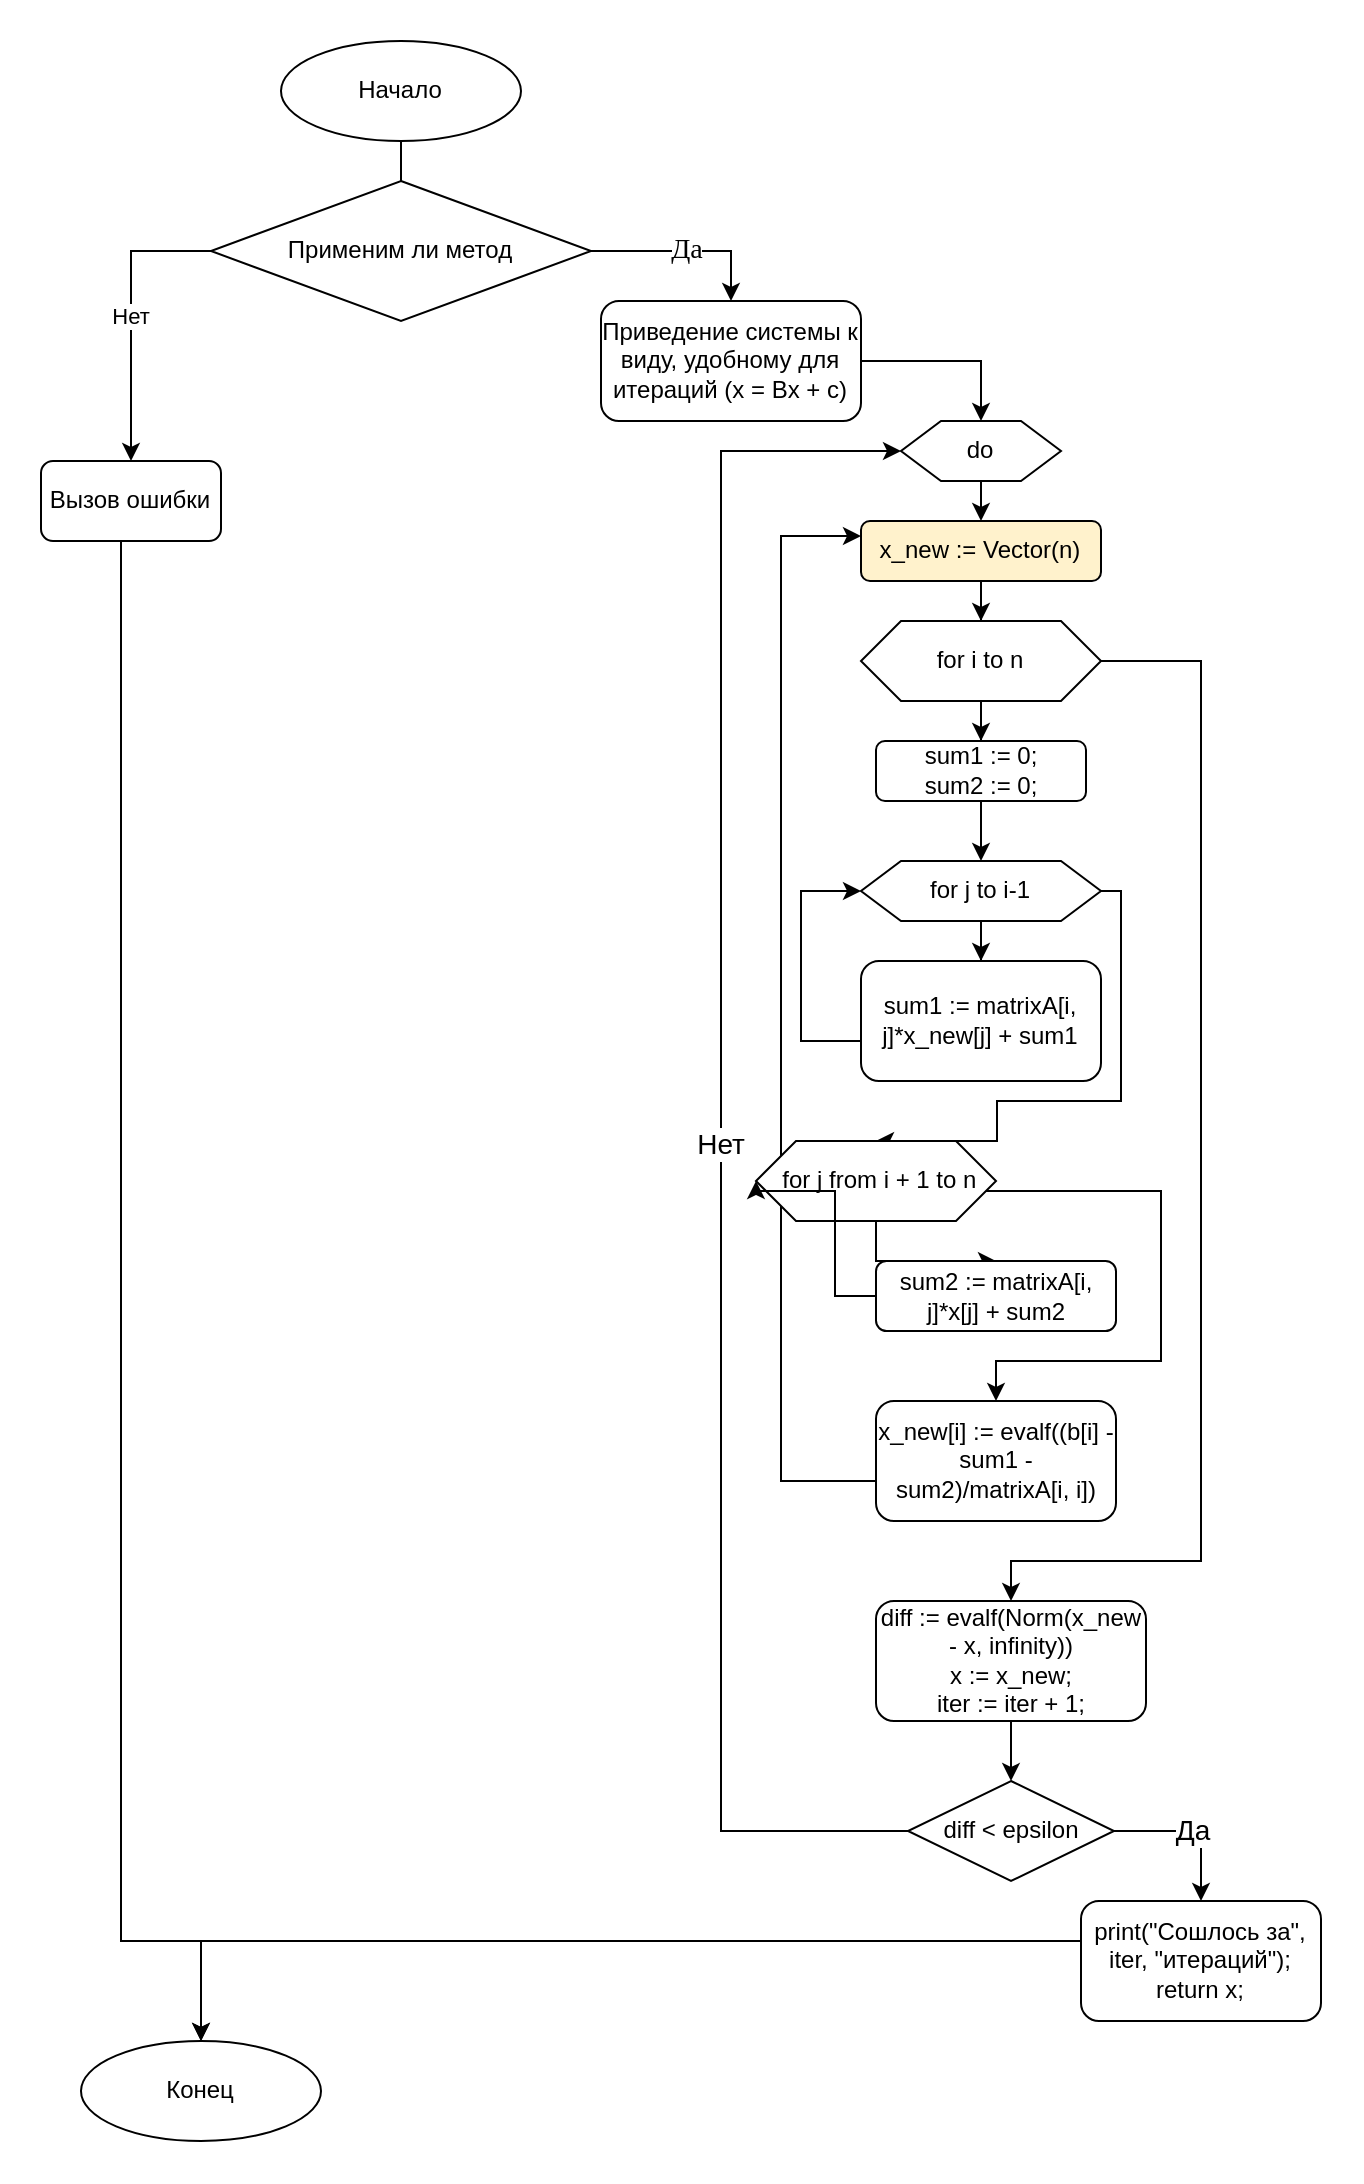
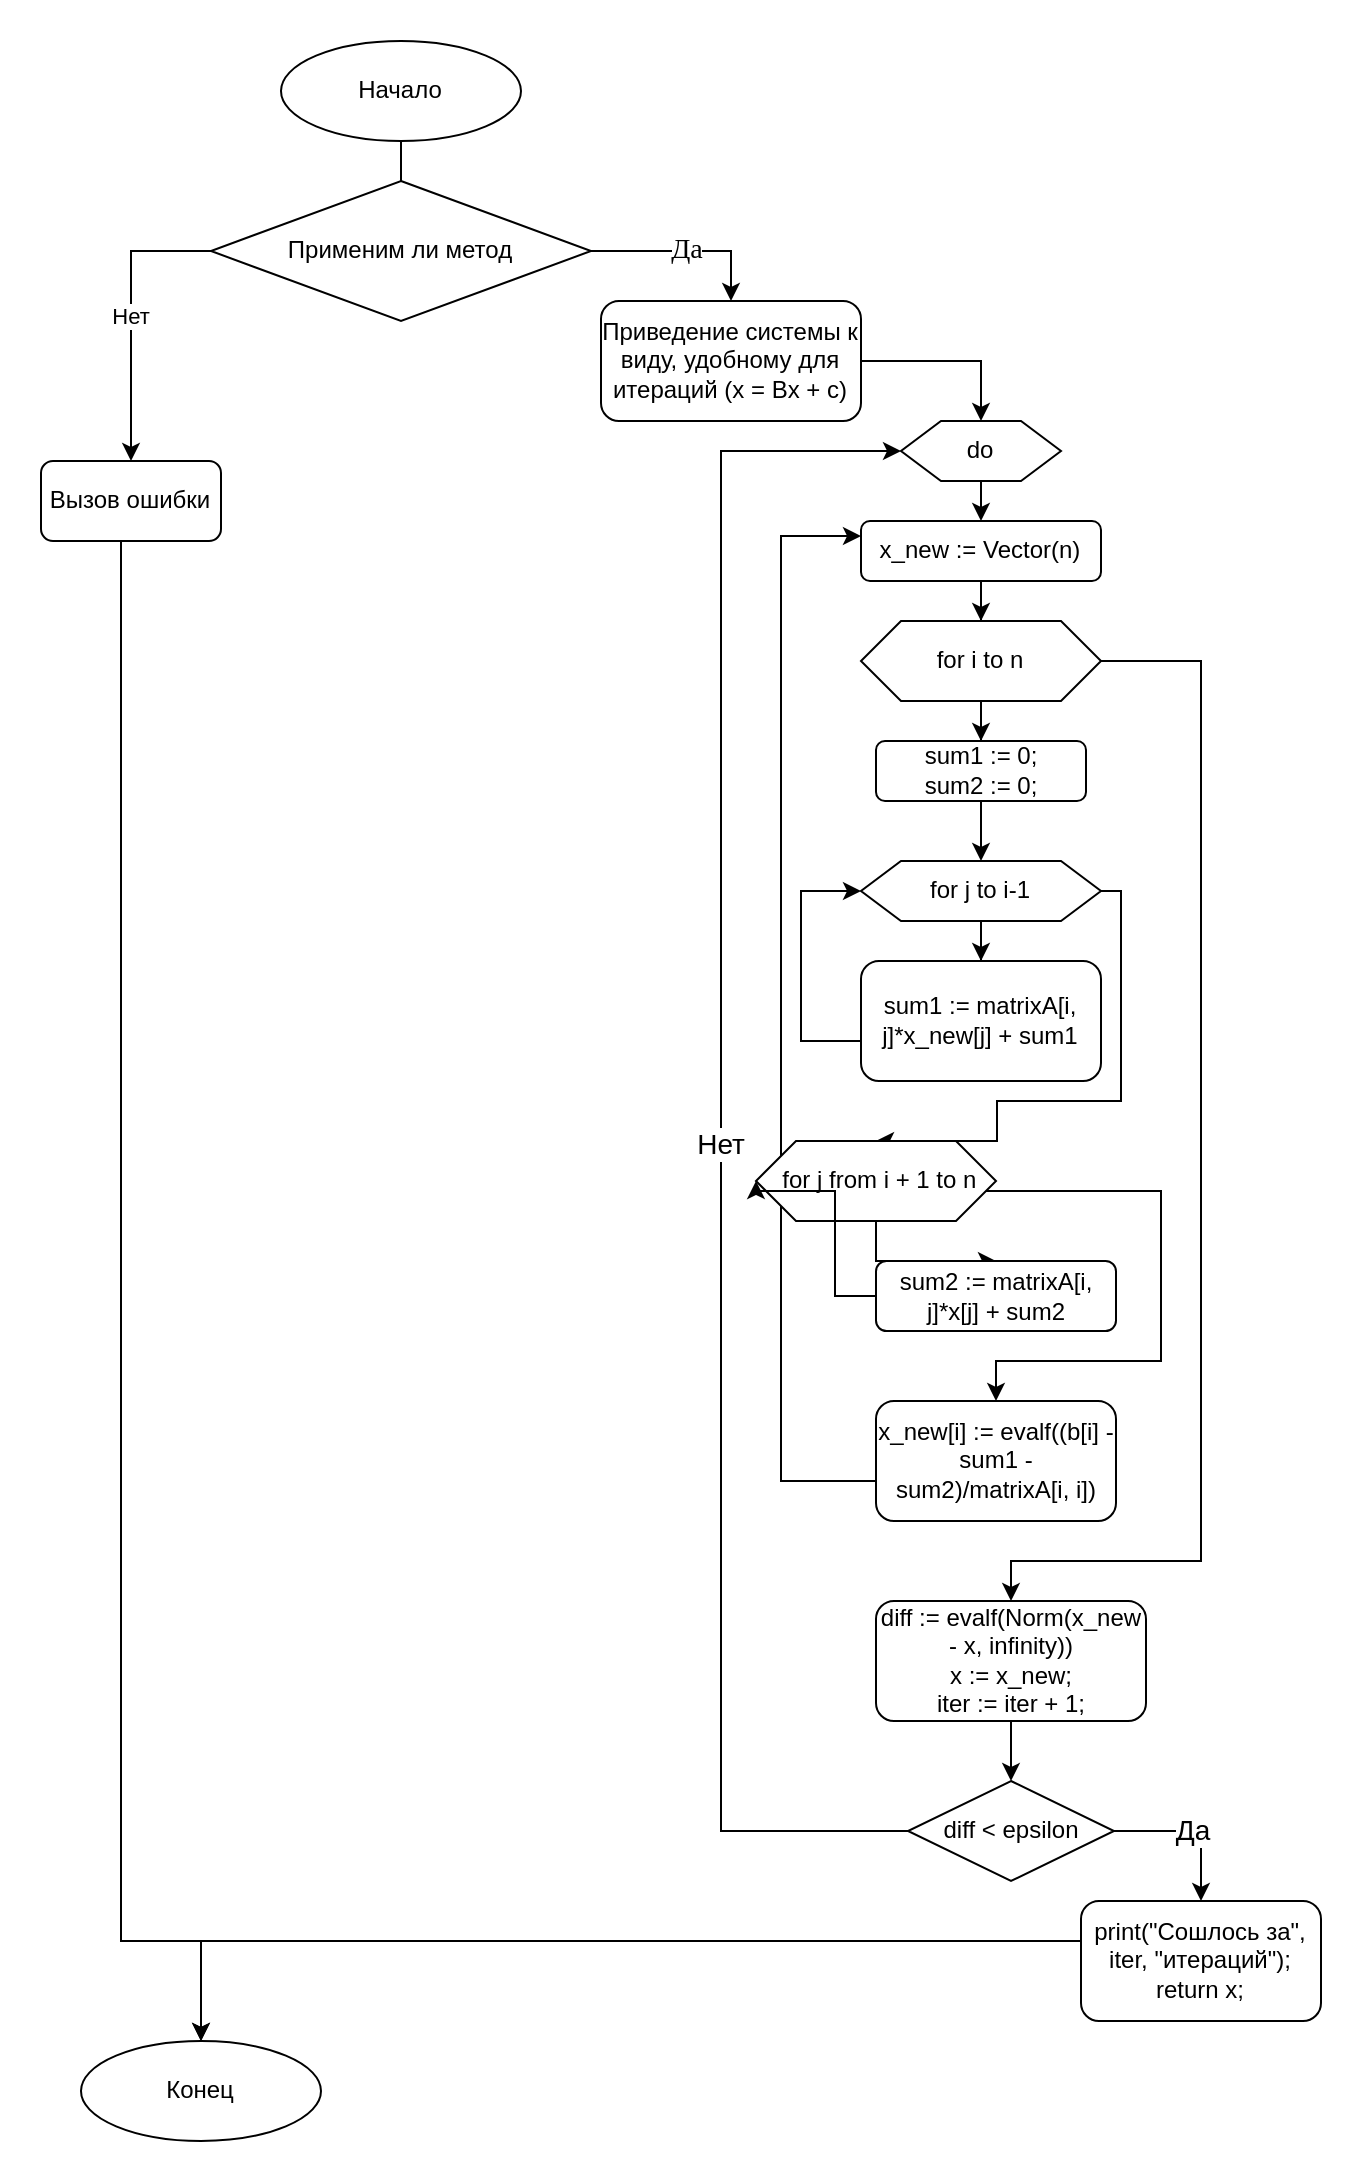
node "x_new := Vector(n)": fillcolor #fff2cc -> #ffffff
